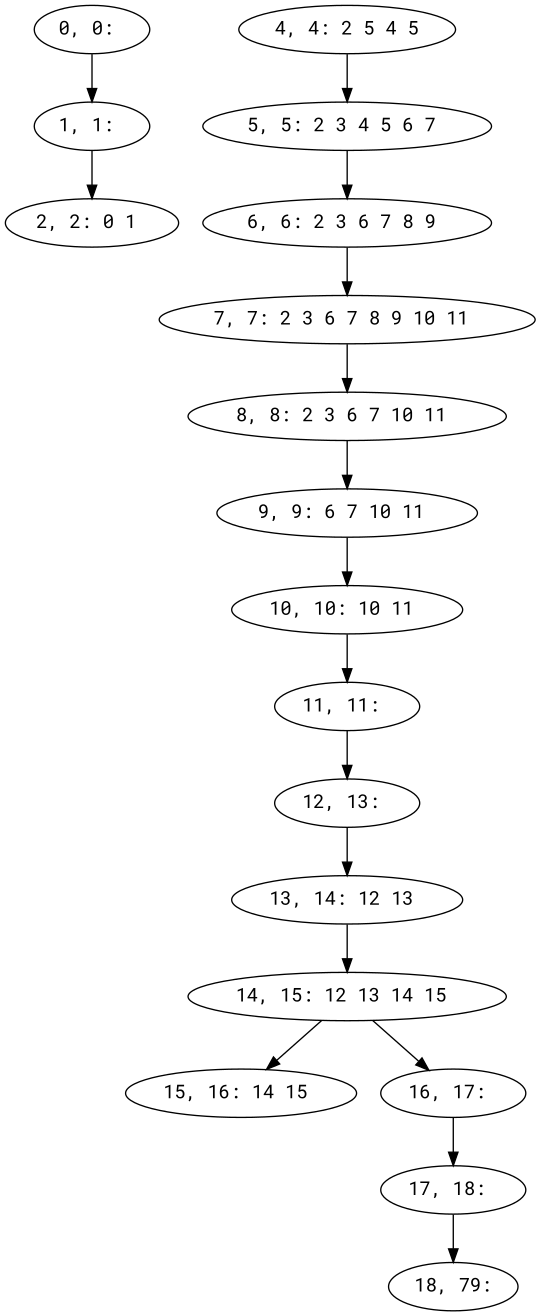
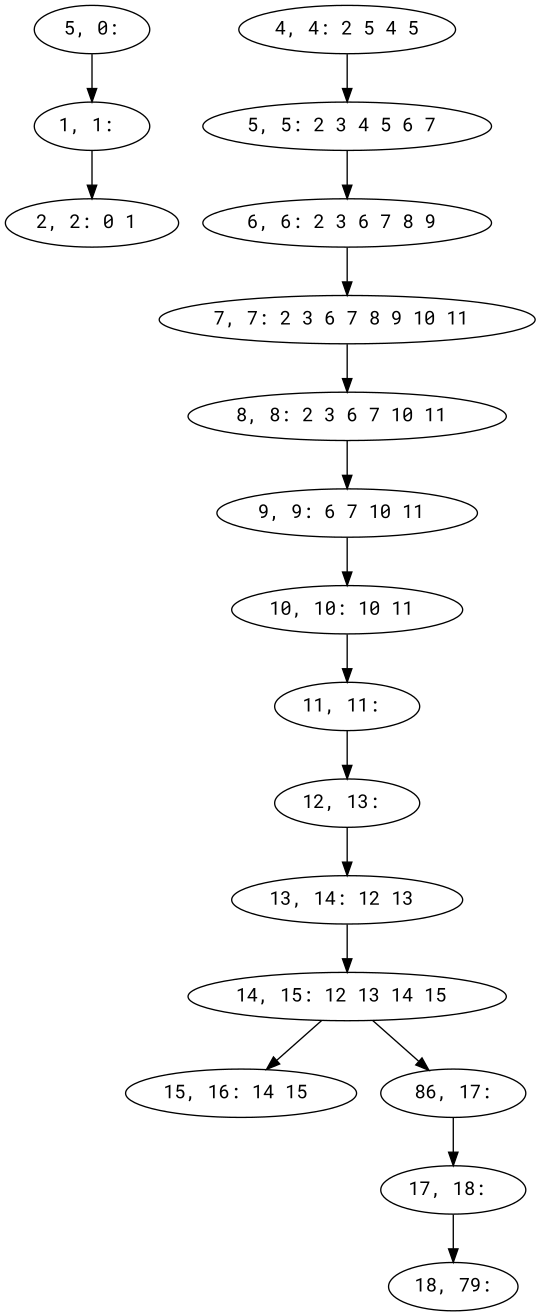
node "0, 0:": label "0, 0:" -> "5, 0:"
node "16, 17:": label "16, 17:" -> "86, 17:"
